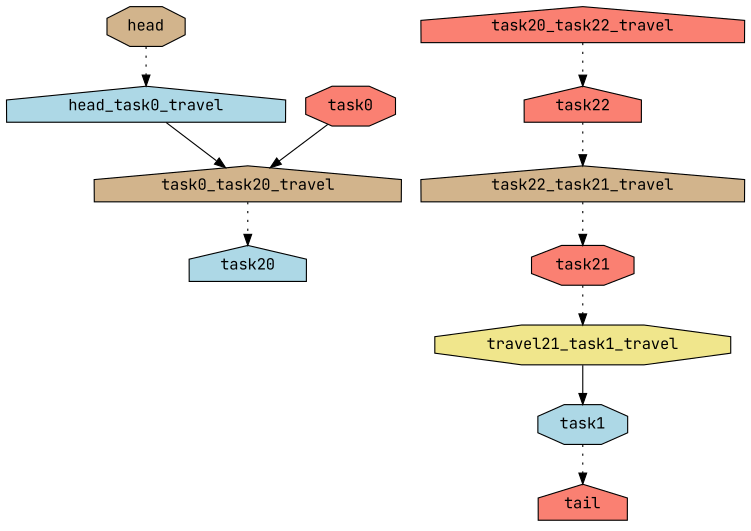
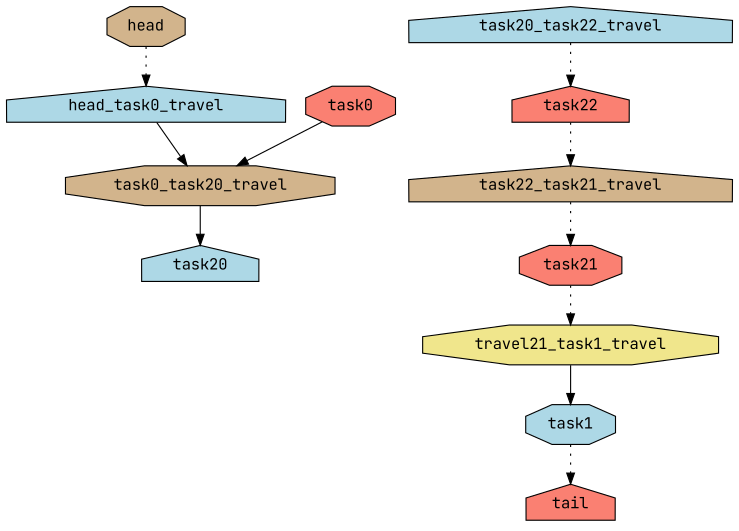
node "task20_task22_travel": fillcolor salmon -> lightblue
node "task0_task20_travel": shape house -> octagon
edge "task0_task20_travel" -> "task20": style dotted -> solid
